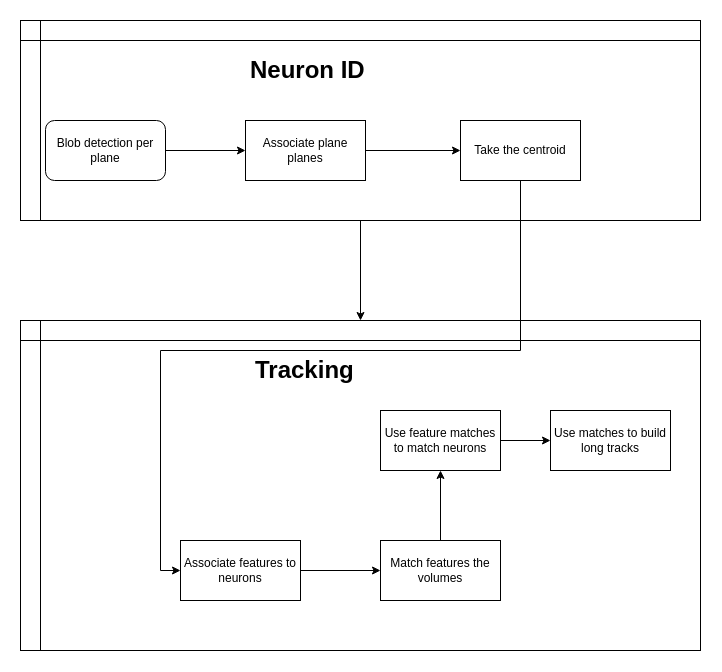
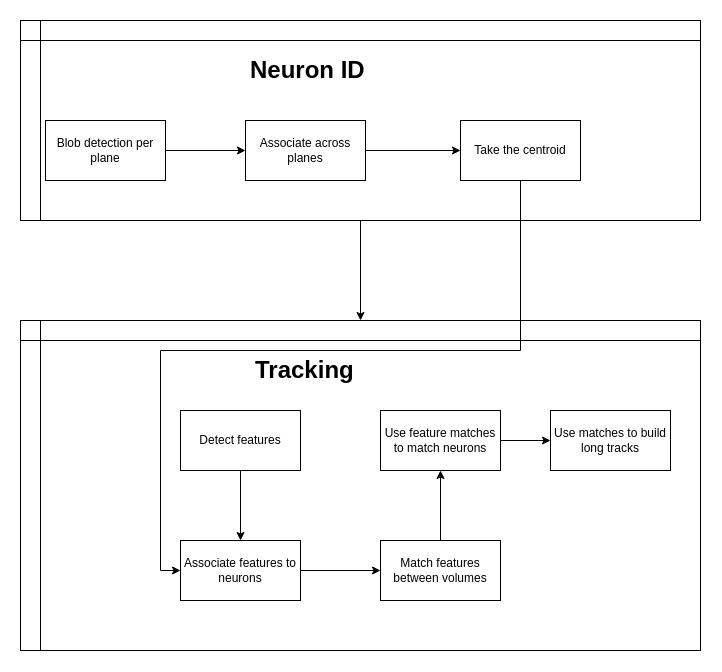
node "Blob detection per plane": shape rounded rectangle -> rectangle
node "Associate plane planes": label "Associate plane planes" -> "Associate across planes"
node "Detect features": added
edge "Detect features" -> "Associate features to neurons": added
node "Match features the volumes": label "Match features the volumes" -> "Match features between volumes"
